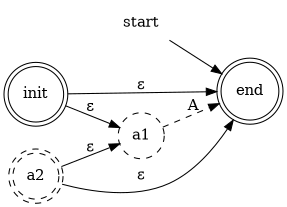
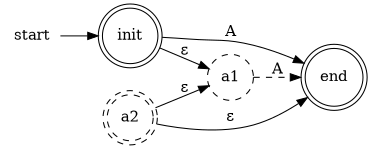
edge "start" -> "end": now "start" -> "init"
edge "init" -> "end": label "ε" -> "A"
